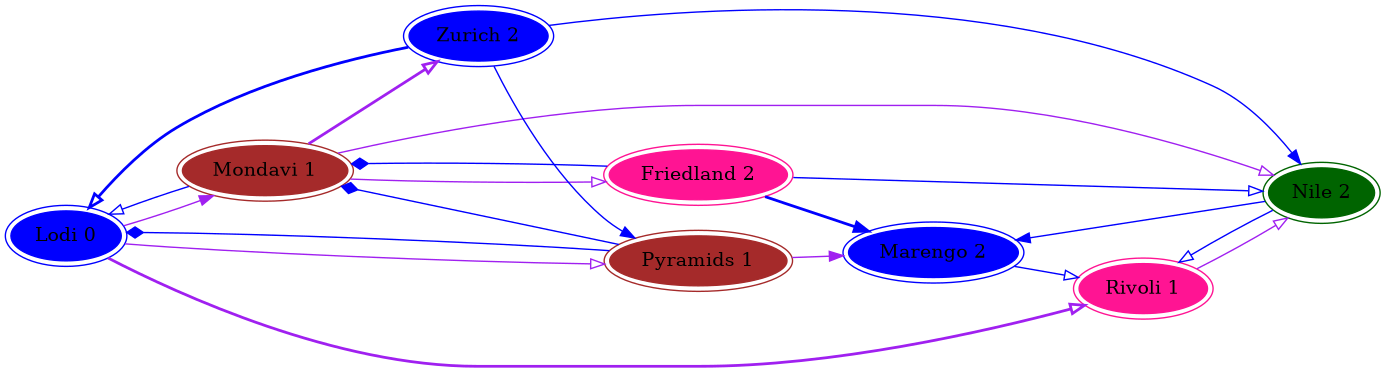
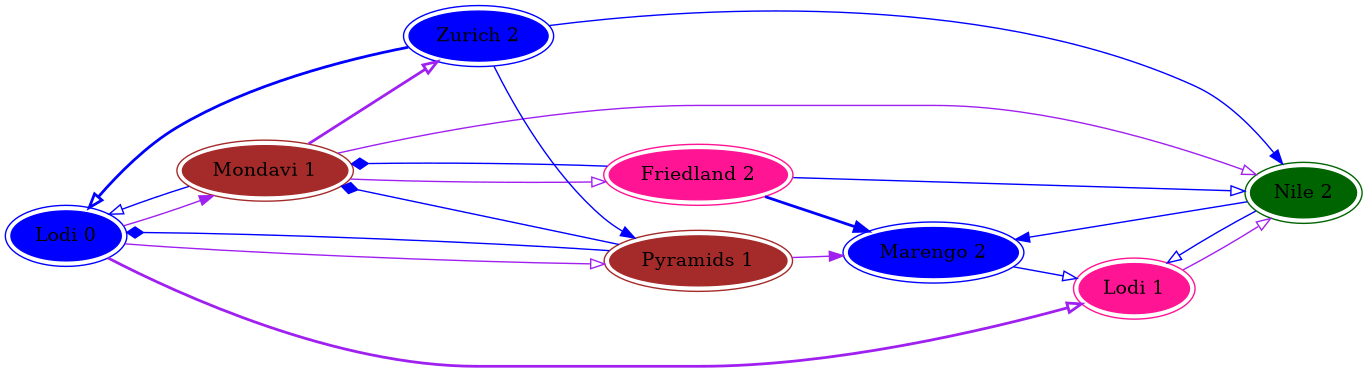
node "Rivoli 1": label "Rivoli 1" -> "Lodi 1"
